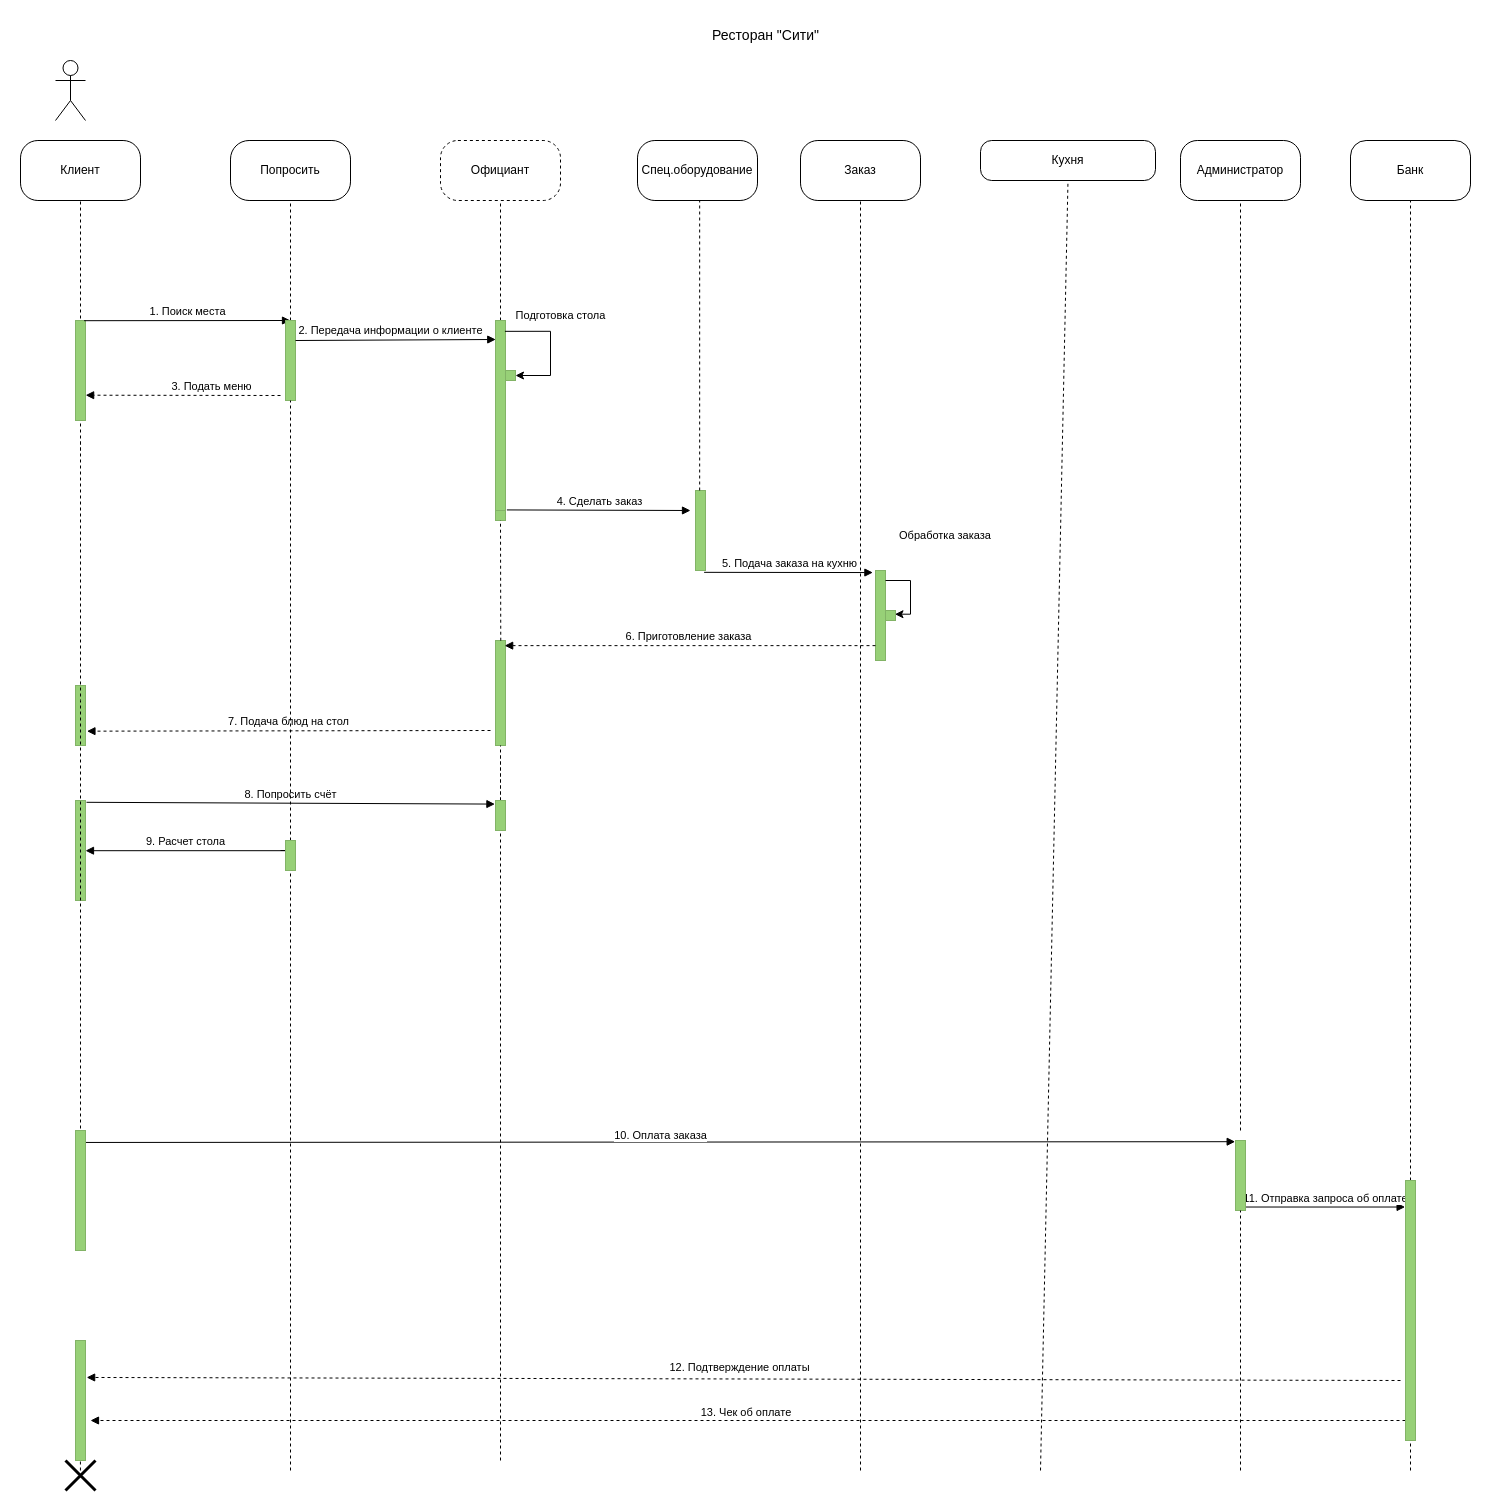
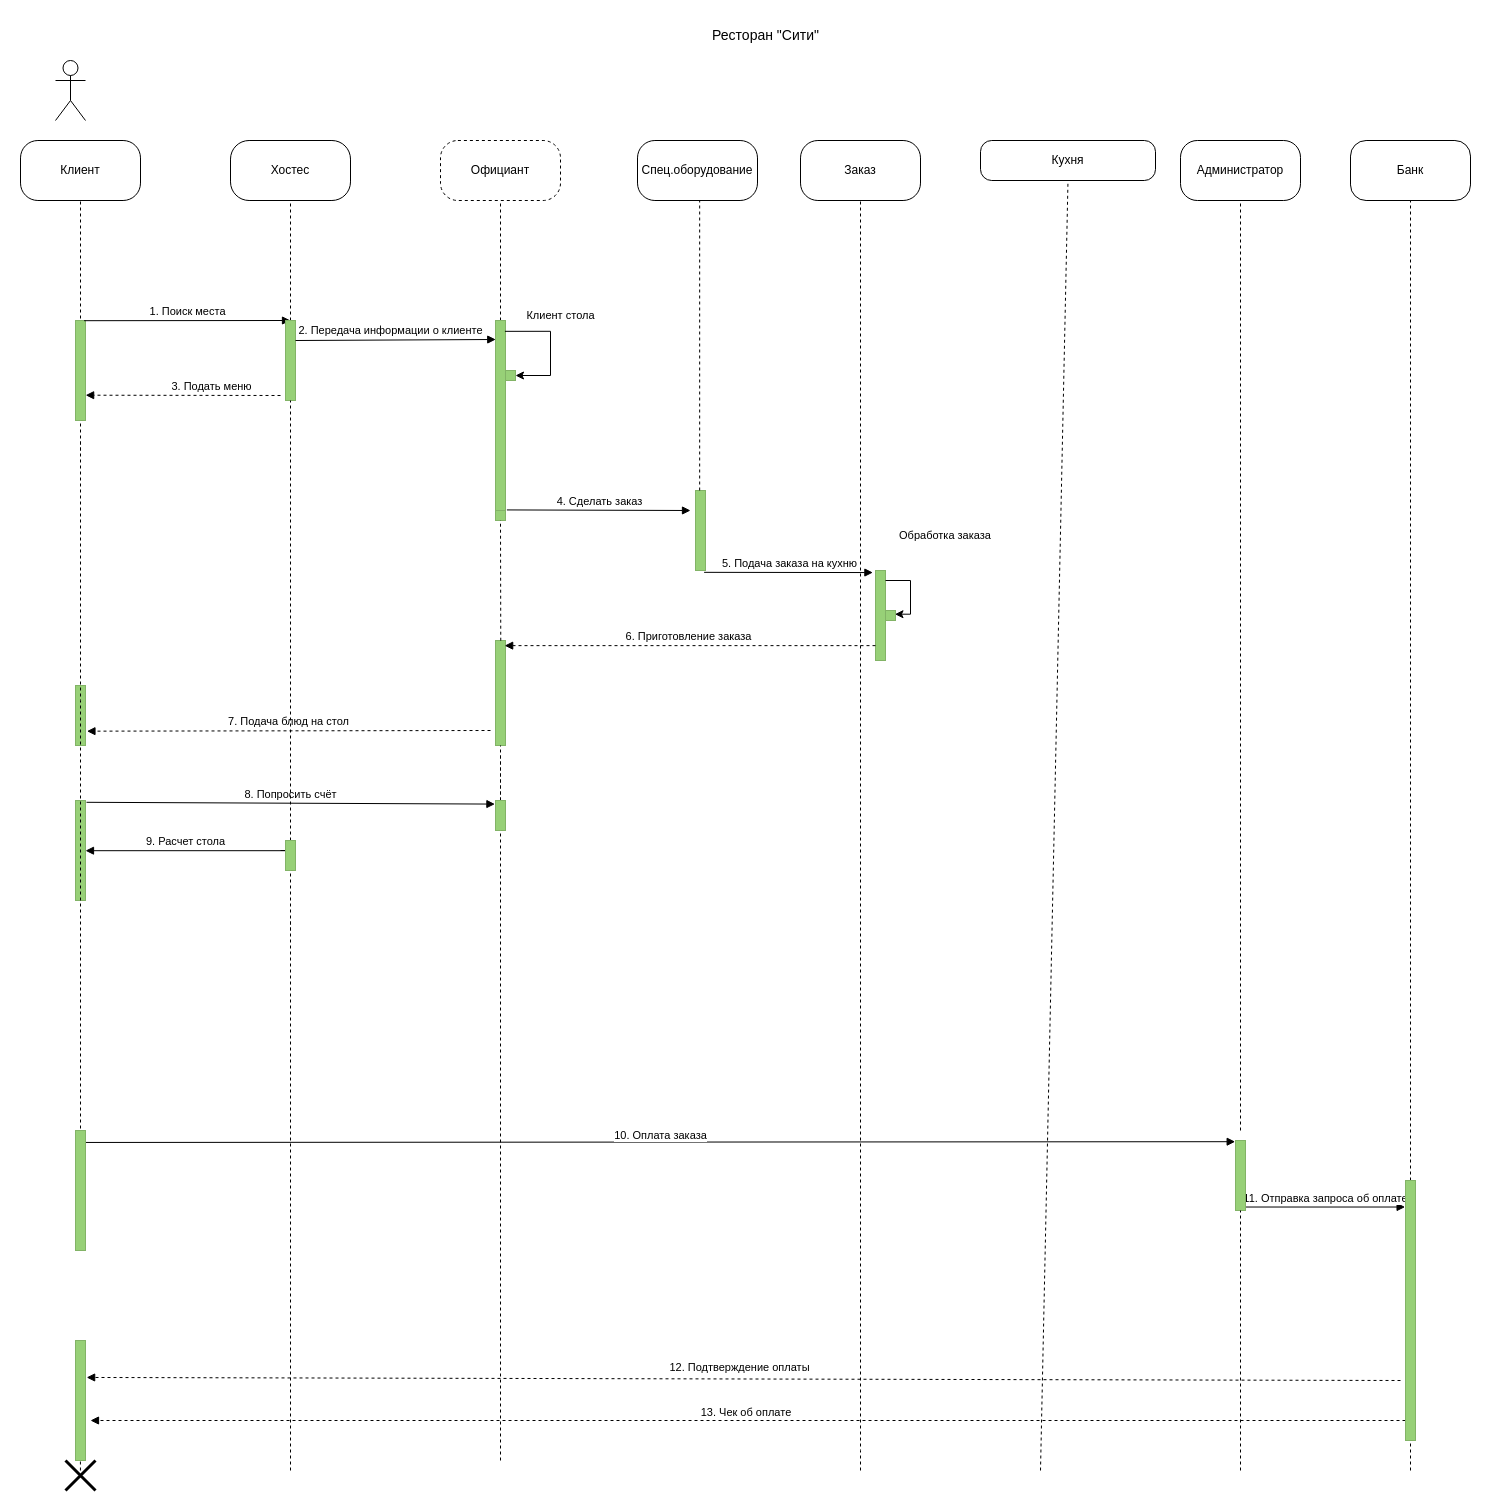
node "Попросить": label "Попросить" -> "Хостес"
node "Подготовка стола": label "Подготовка стола" -> "Клиент стола"
